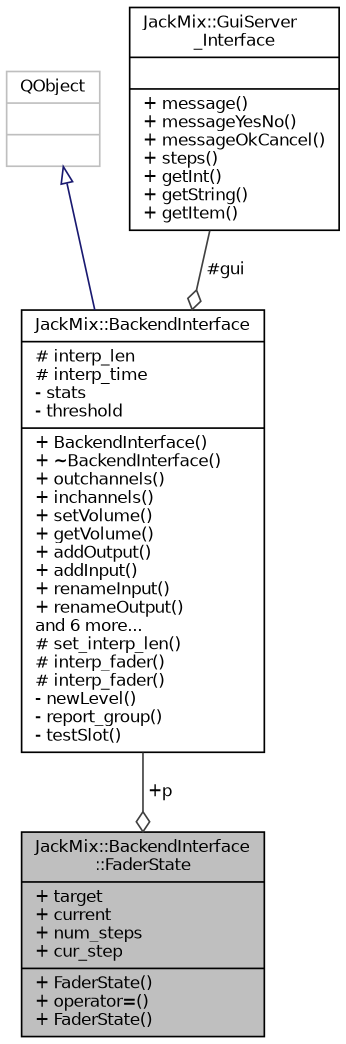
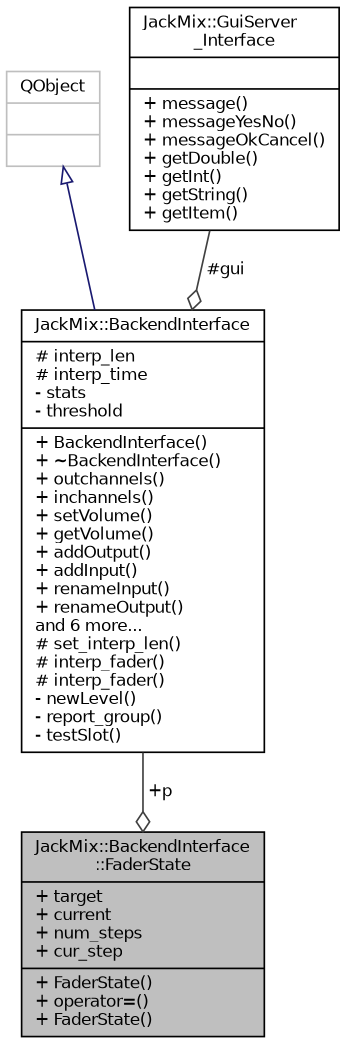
node "JackMix::GuiServer": text "+ steps()" -> "+ getDouble()"
